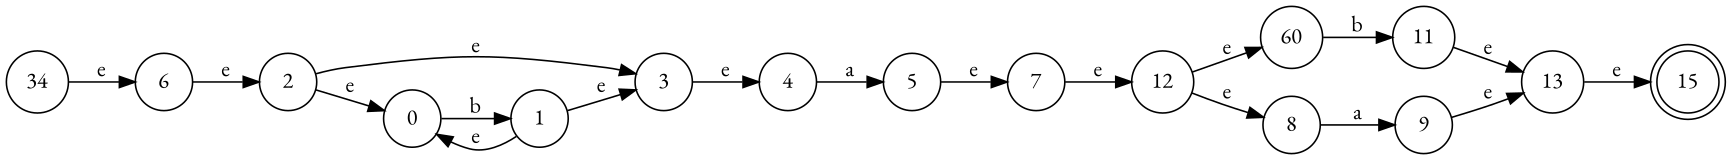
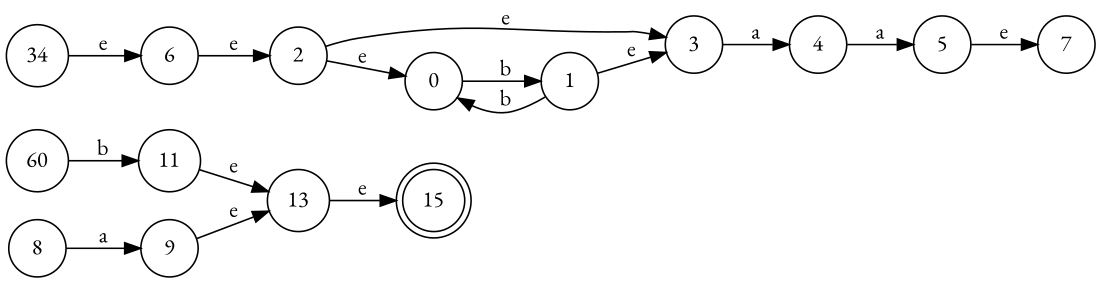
edge "3" -> "4": label "e" -> "a"
node "12": removed
edge "1" -> "0": label "e" -> "b"
